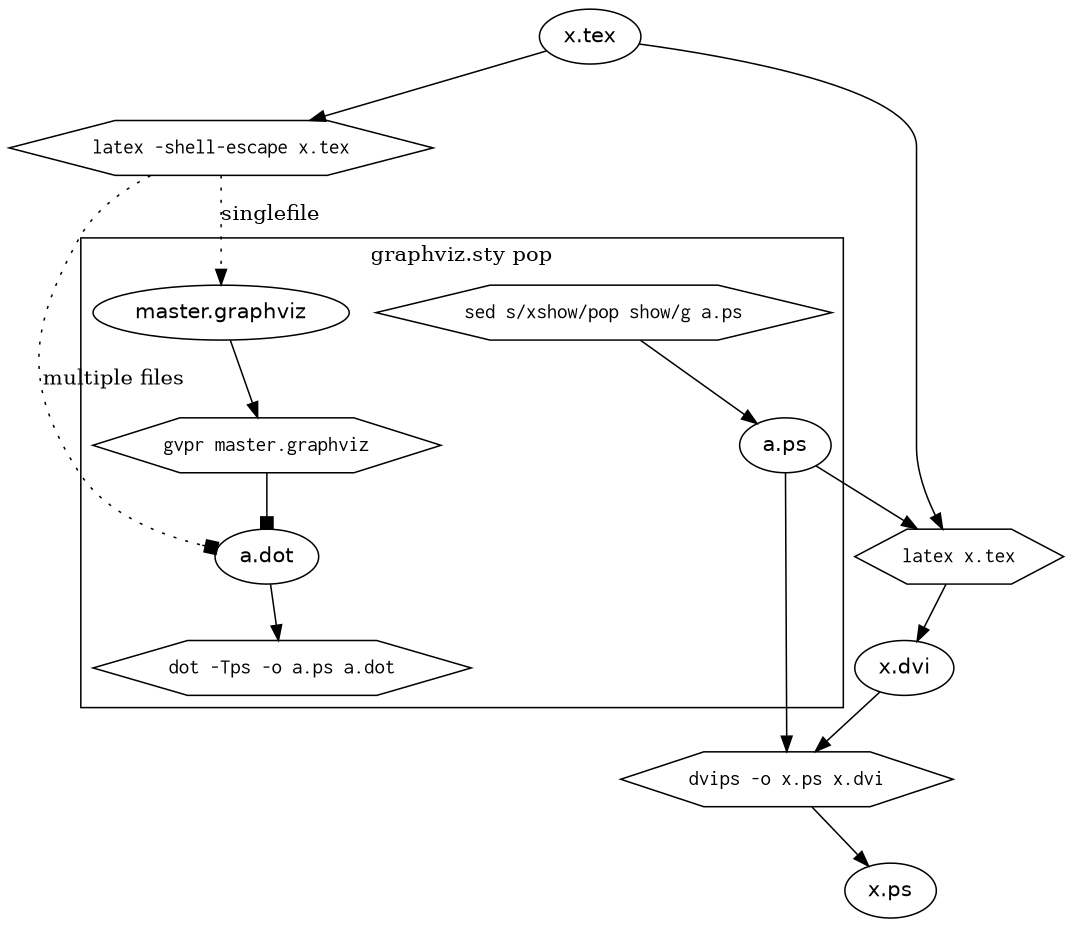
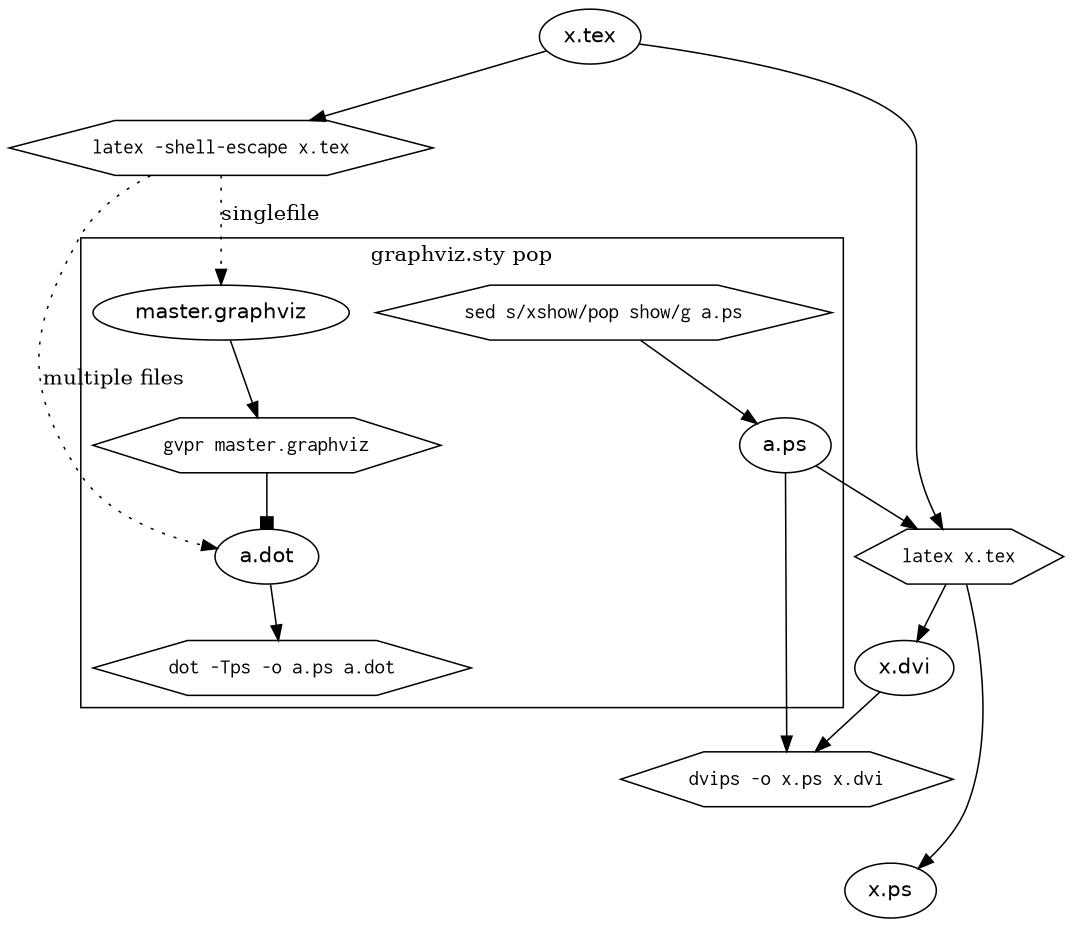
edge "latex -shell-escape x.tex" -> "a.dot": arrowhead box -> normal
edge "dvips -o x.ps x.dvi" -> "x.ps": now "latex x.tex" -> "x.ps"
